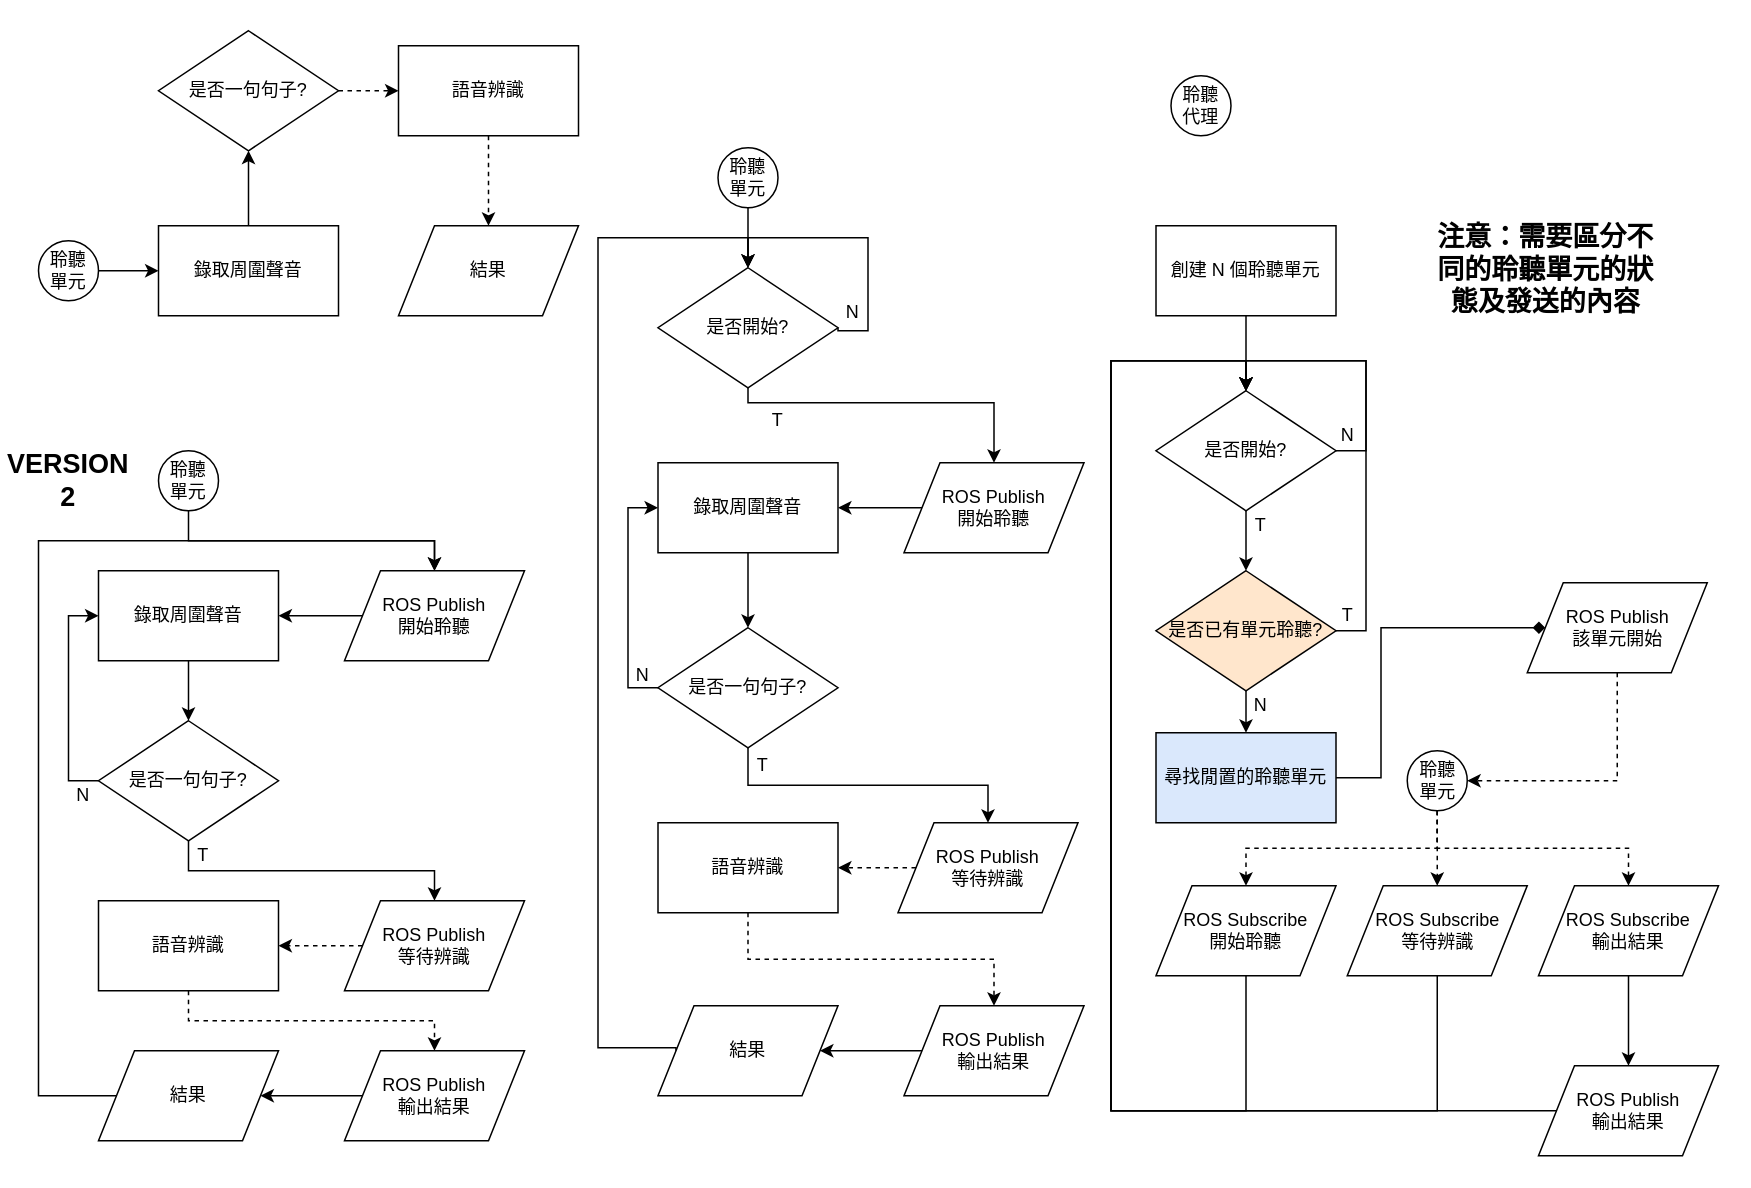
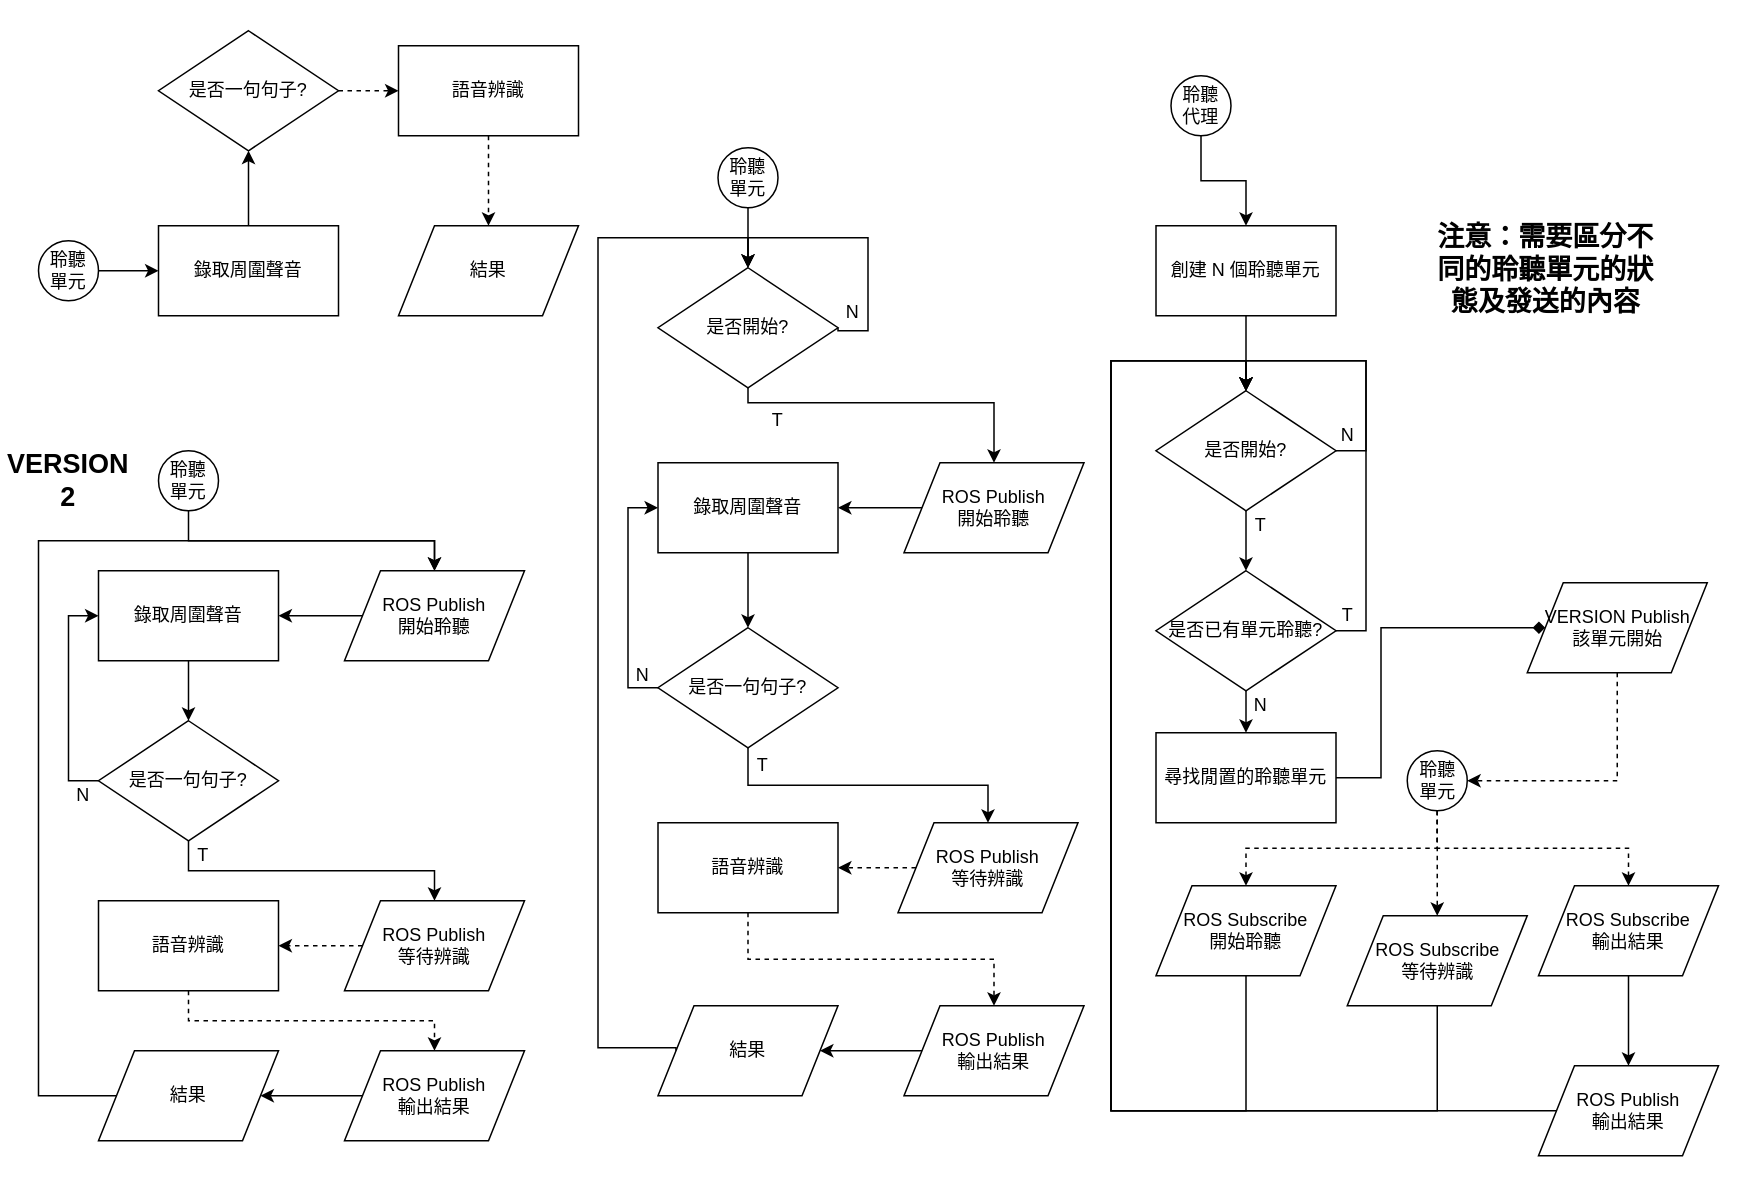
edge "聆聽 代理" -> "創建 N 個聆聽單元": added
node "ROS Publish 該單元開始": label "ROS Publish 該單元開始" -> "VERSION Publish 該單元開始"
node "是否已有單元聆聽?": fillcolor #ffe6cc -> #ffffff
node "尋找閒置的聆聽單元": fillcolor #dae8fc -> #ffffff
node "ROS Subscribe 等待辨識": moved (1437, 931) -> (1437, 961)
